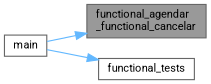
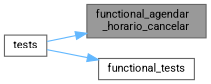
node "functional_agendar _functional_cancelar": label "functional_agendar _functional_cancelar" -> "functional_agendar _horario_cancelar"
node "main": label "main" -> "tests"
